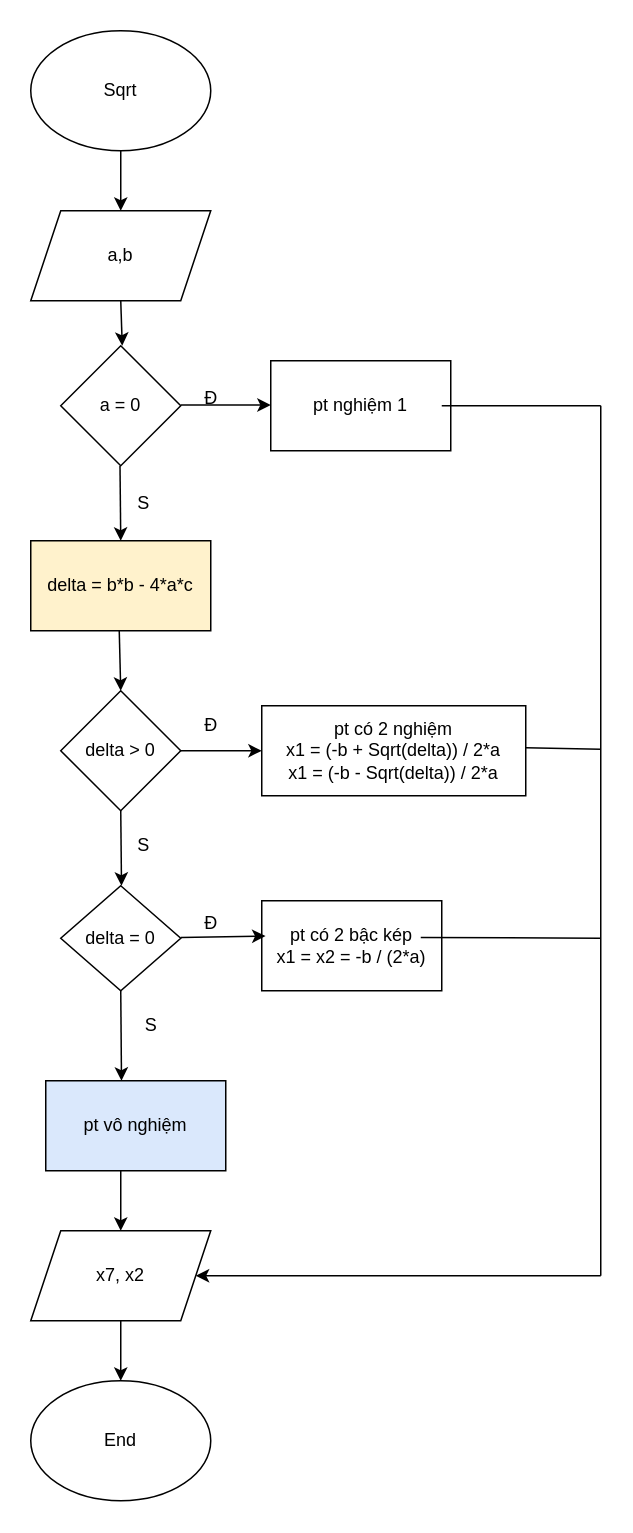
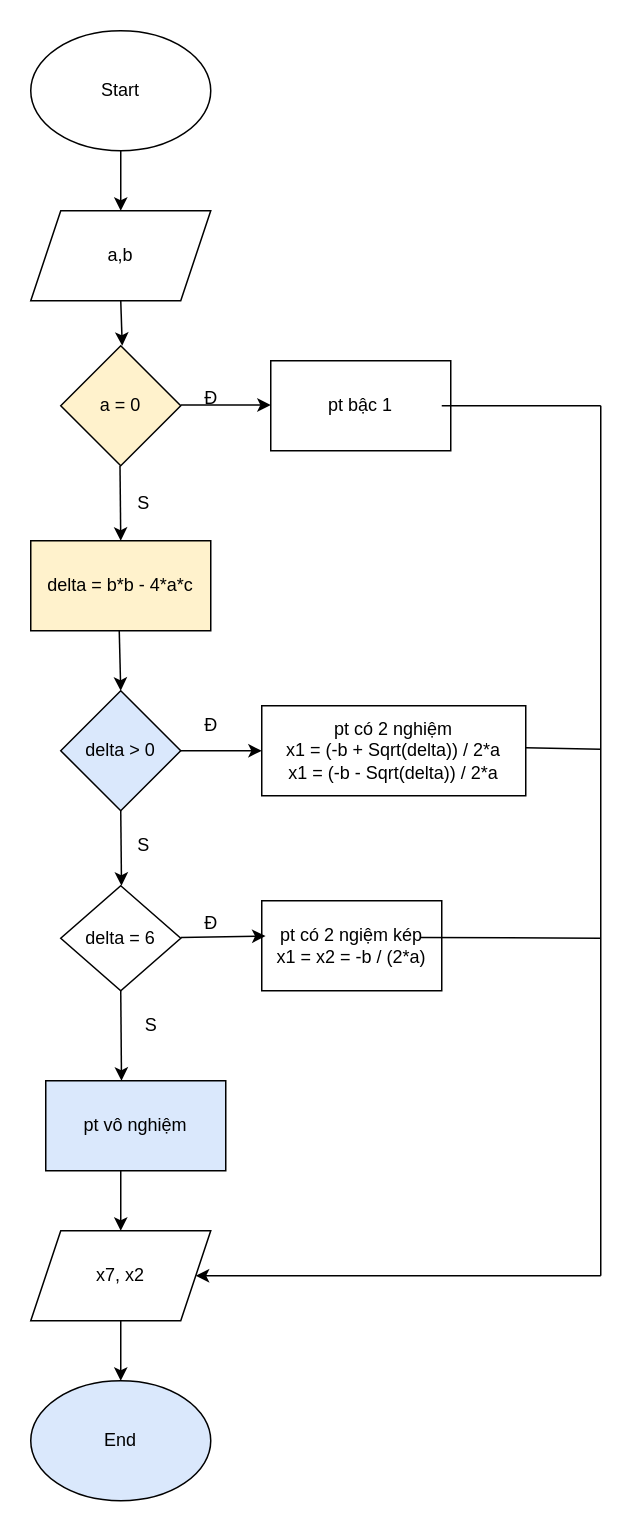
node "Sqrt": label "Sqrt" -> "Start"
node "a = 0": fillcolor #ffffff -> #fff2cc
node "pt nghiệm 1": label "pt nghiệm 1" -> "pt bậc 1"
node "delta > 0": fillcolor #ffffff -> #dae8fc
node "delta = 0": label "delta = 0" -> "delta = 6"
node "pt có 2 bậc kép x1 = x2 = -b / (2*a)": label "pt có 2 bậc kép x1 = x2 = -b / (2*a)" -> "pt có 2 ngiệm kép x1 = x2 = -b / (2*a)"
node "End": fillcolor #ffffff -> #dae8fc
